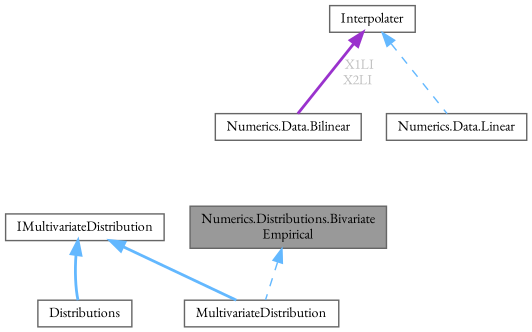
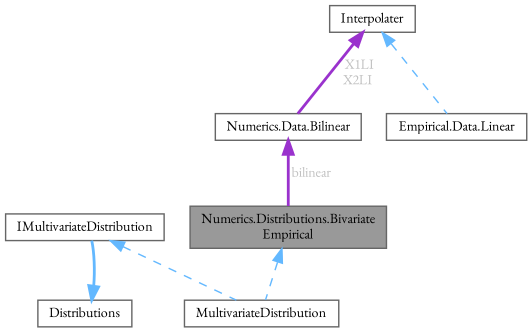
node "Numerics.Data.Linear": label "Numerics.Data.Linear" -> "Empirical.Data.Linear"
edge "Numerics.Distributions.Bivariate Empirical" -> "Numerics.Data.Bilinear": added, label "bilinear"
edge "MultivariateDistribution" -> "IMultivariateDistribution": style bold -> dashed
edge "Distributions" -> "IMultivariateDistribution": reversed
